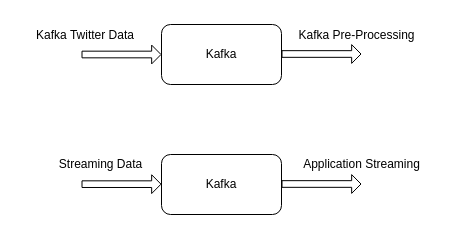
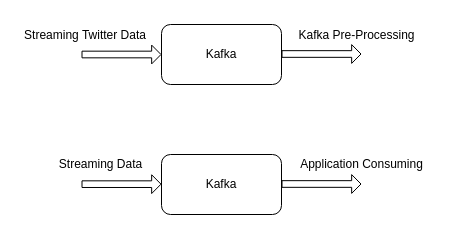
node "Kafka Twitter Data": label "Kafka Twitter Data" -> "Streaming Twitter Data"
node "Application Streaming": label "Application Streaming" -> "Application Consuming"
